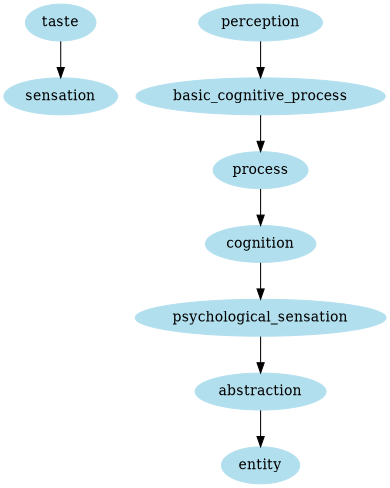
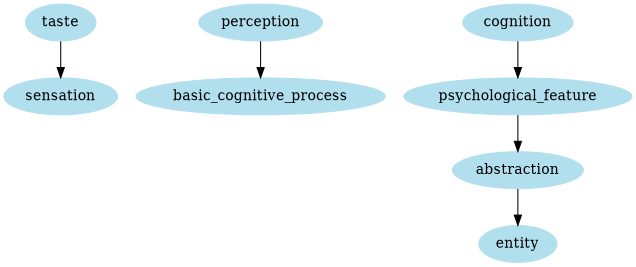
node "process": removed
node "psychological_sensation": label "psychological_sensation" -> "psychological_feature"
